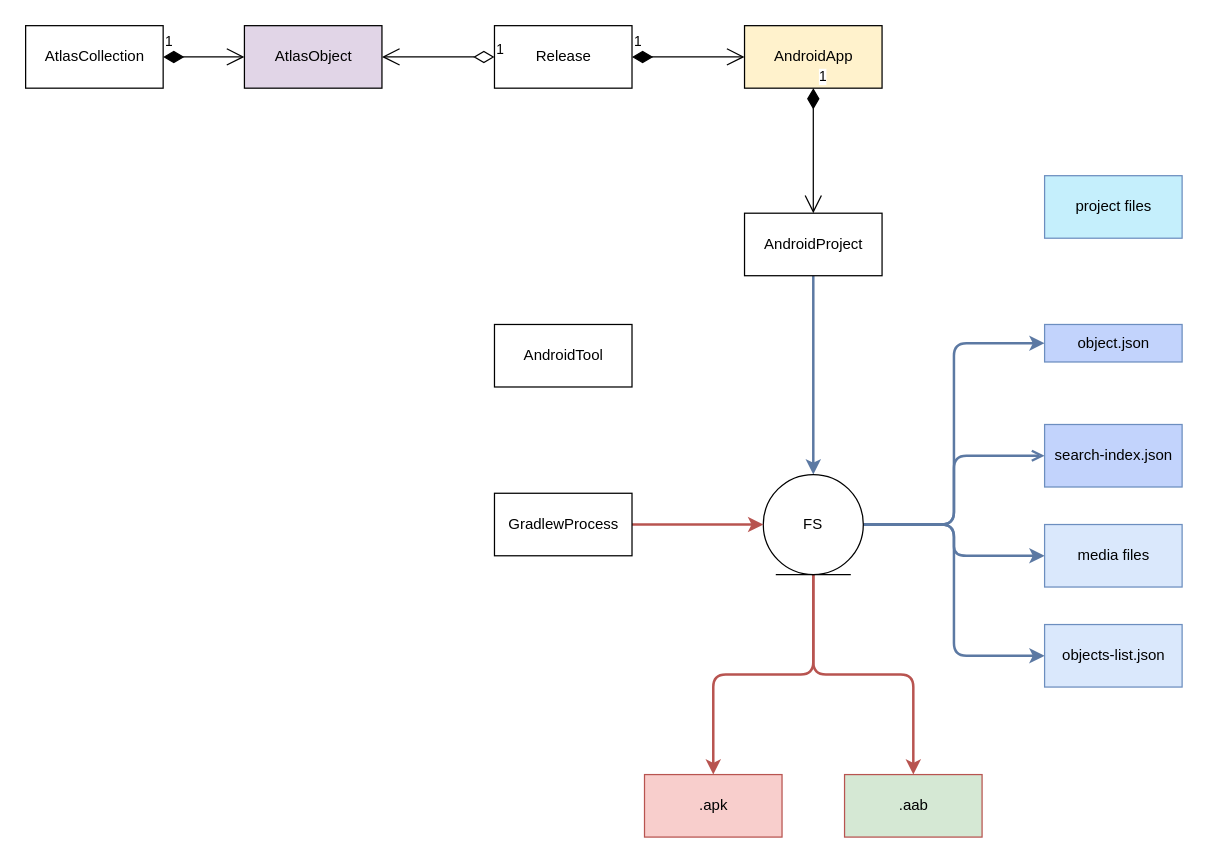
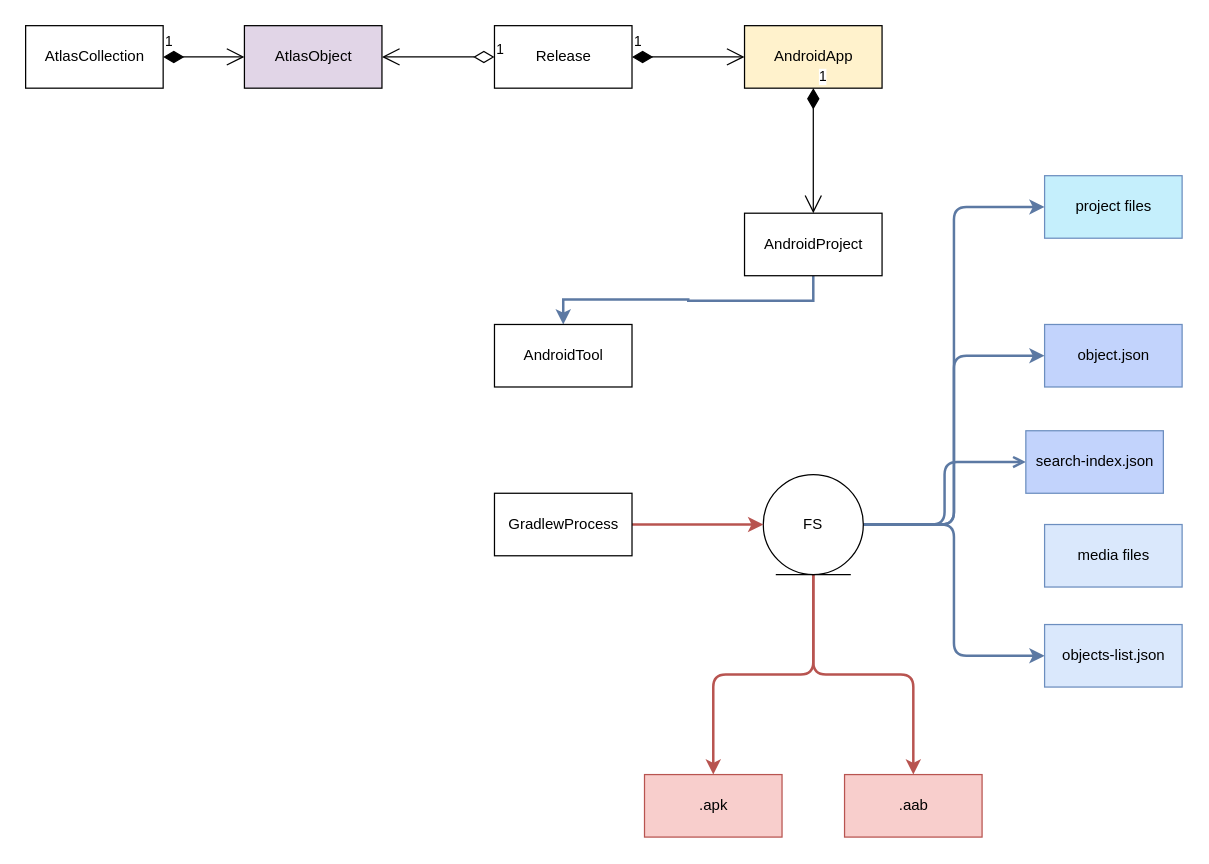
edge "FS" -> "project files": added
node "object.json": size 138x38 -> 138x63
edge "AndroidProject" -> "FS": now "AndroidProject" -> "AndroidTool"
node "search-index.json": moved (1113, 456) -> (1094, 462)
edge "FS" -> "media files": removed
node ".aab": fillcolor #d5e8d4 -> #f8cecc
